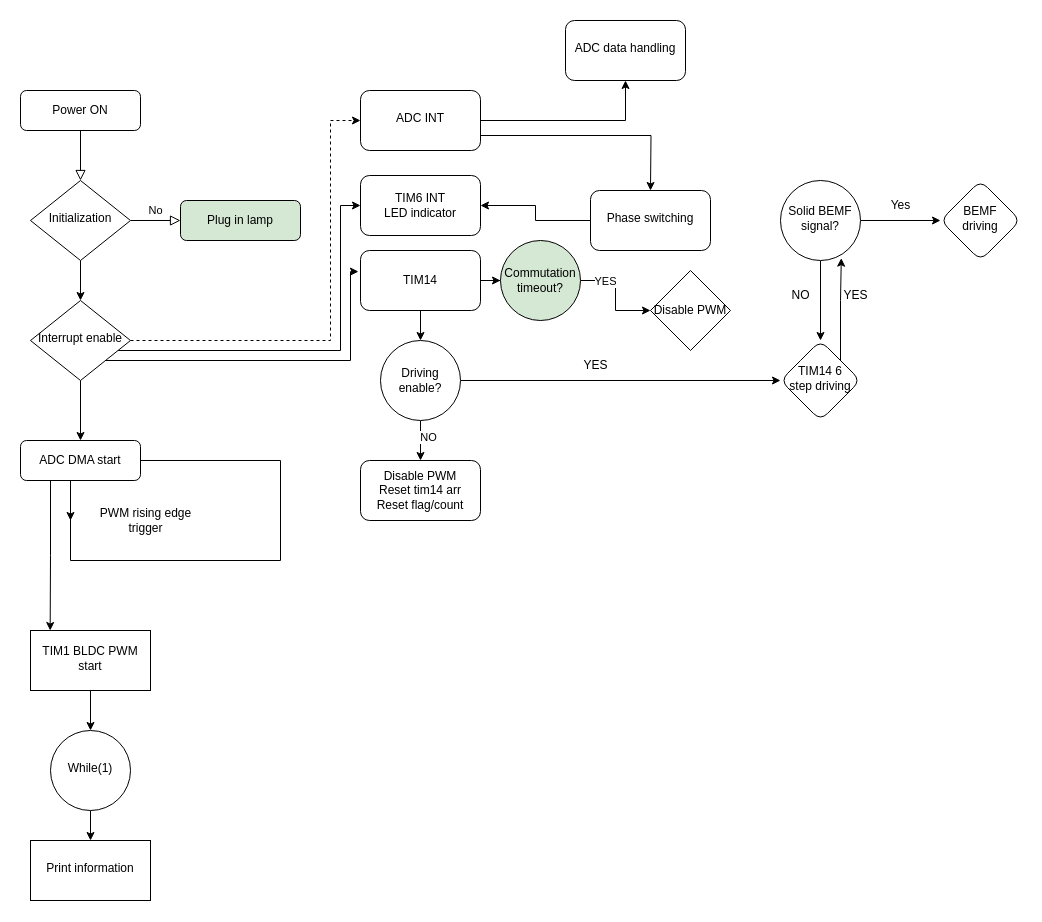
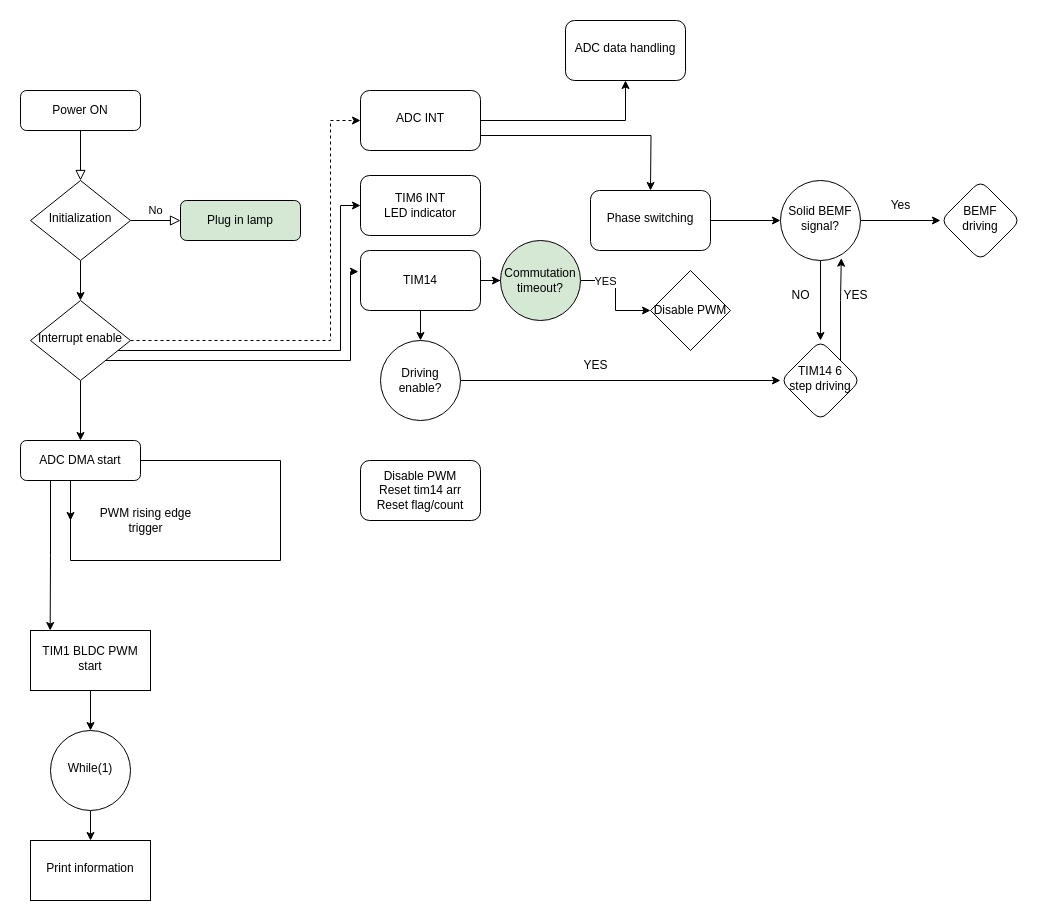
edge "Phase switching" -> "TIM6 INT LED indicator": now "Phase switching" -> "Solid BEMF signal?"
edge "Driving enable?" -> "Disable PWM Reset tim14 arr Reset flag/count": removed, label "NO"
